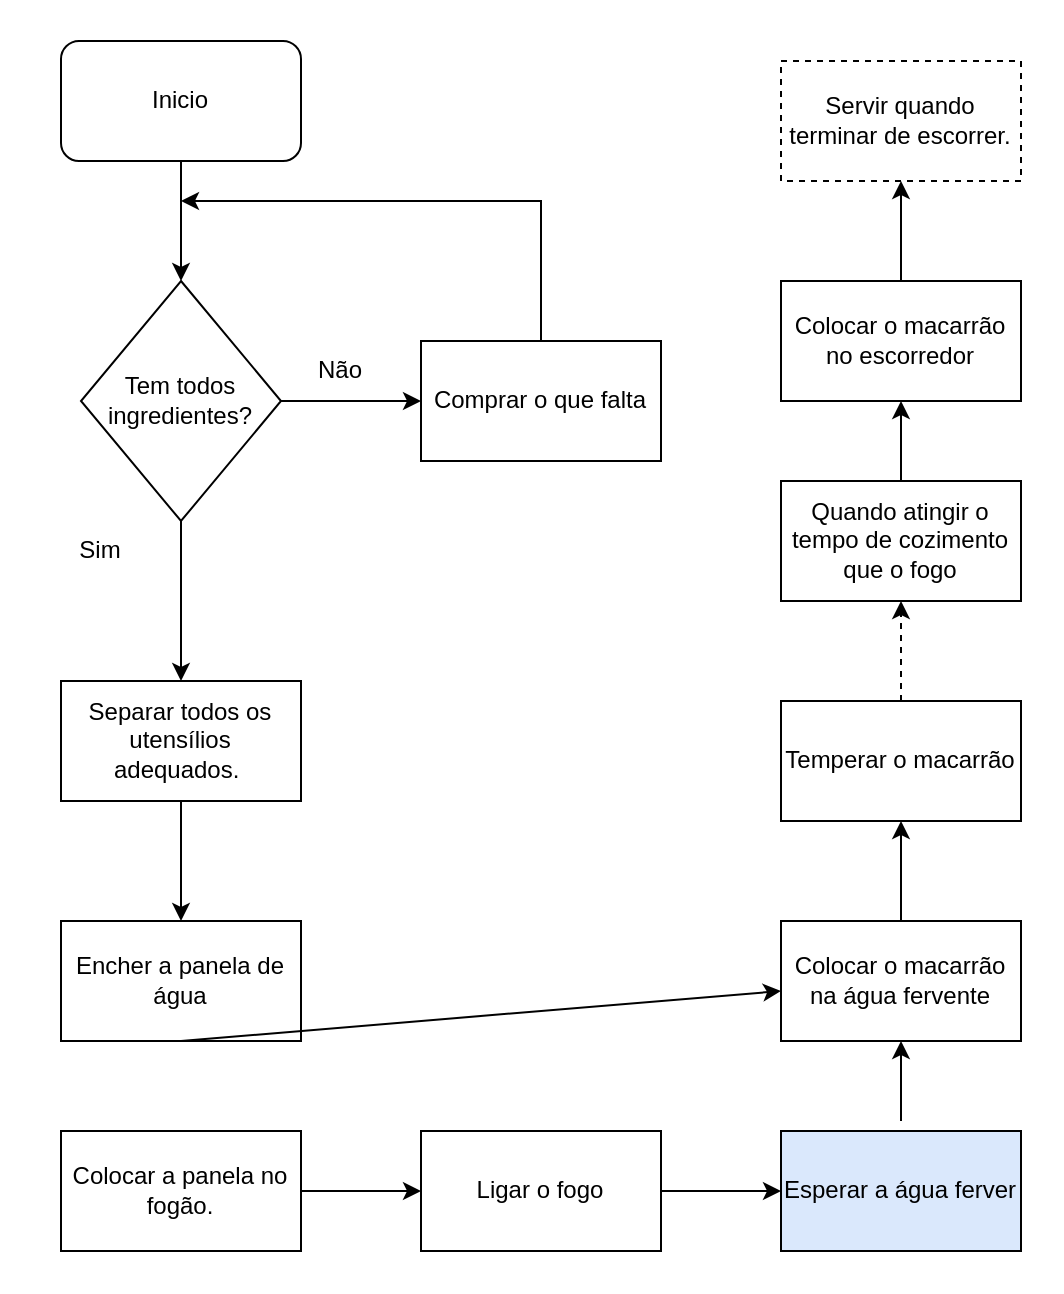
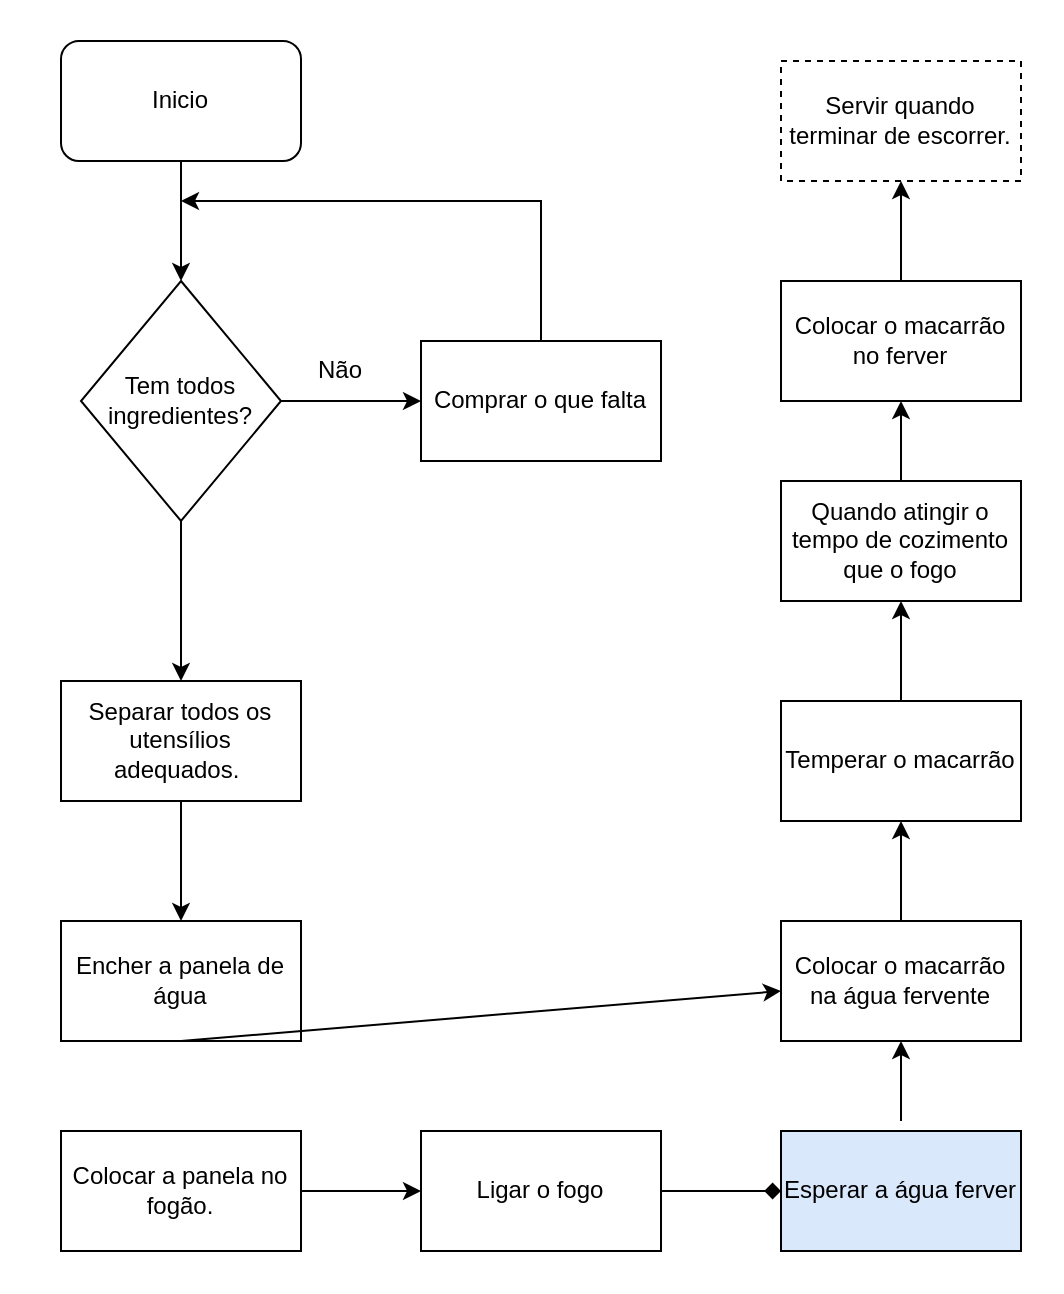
node "Colocar o macarrão no escorredor": label "Colocar o macarrão no escorredor" -> "Colocar o macarrão no ferver"
node "Sim": removed
edge "Temperar o macarrão" -> "Quando atingir o tempo de cozimento que o fogo": style dashed -> solid
edge "Ligar o fogo" -> "Esperar a água ferver": arrowhead classic -> diamond
